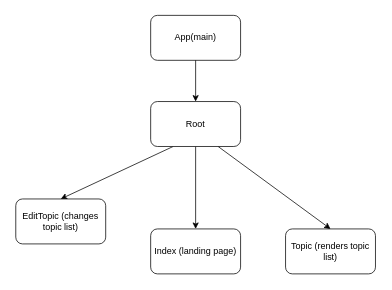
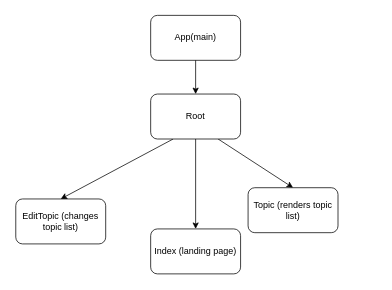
node "Root": moved (195, 124) -> (195, 117)
node "Topic (renders topic list)": moved (330, 252) -> (293, 210)
